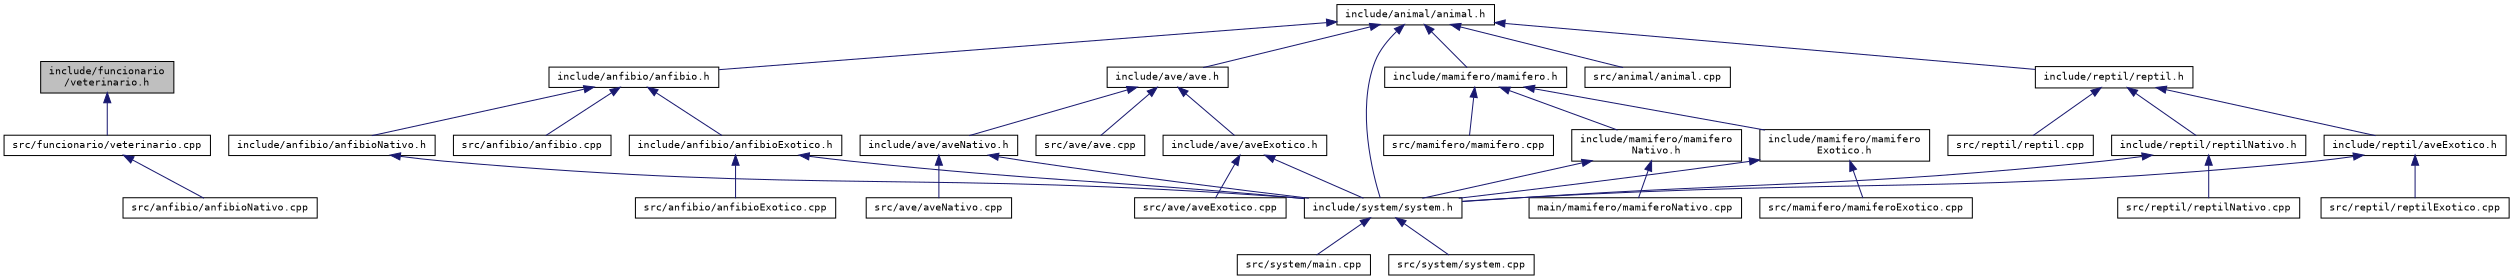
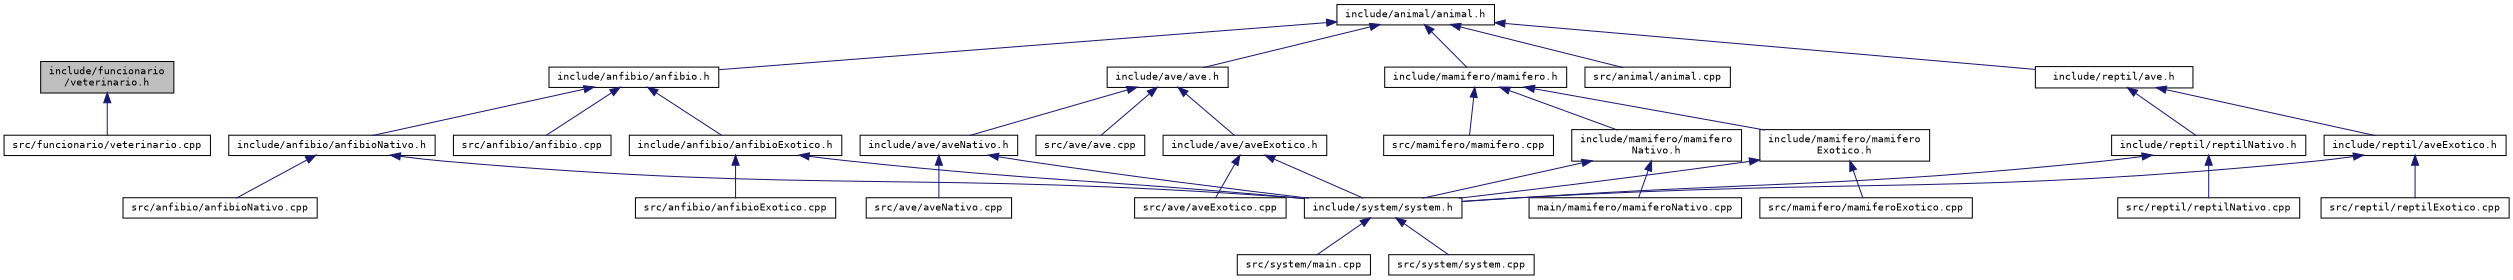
node "include/reptil/reptil.h": label "include/reptil/reptil.h" -> "include/reptil/ave.h"
edge "include/system/system.h" -> "include/animal/animal.h": removed
node "src/reptil/reptil.cpp": removed
edge "src/anfibio/anfibioNativo.cpp" -> "src/funcionario/veterinario.cpp": now "src/anfibio/anfibioNativo.cpp" -> "include/anfibio/anfibioNativo.h"
